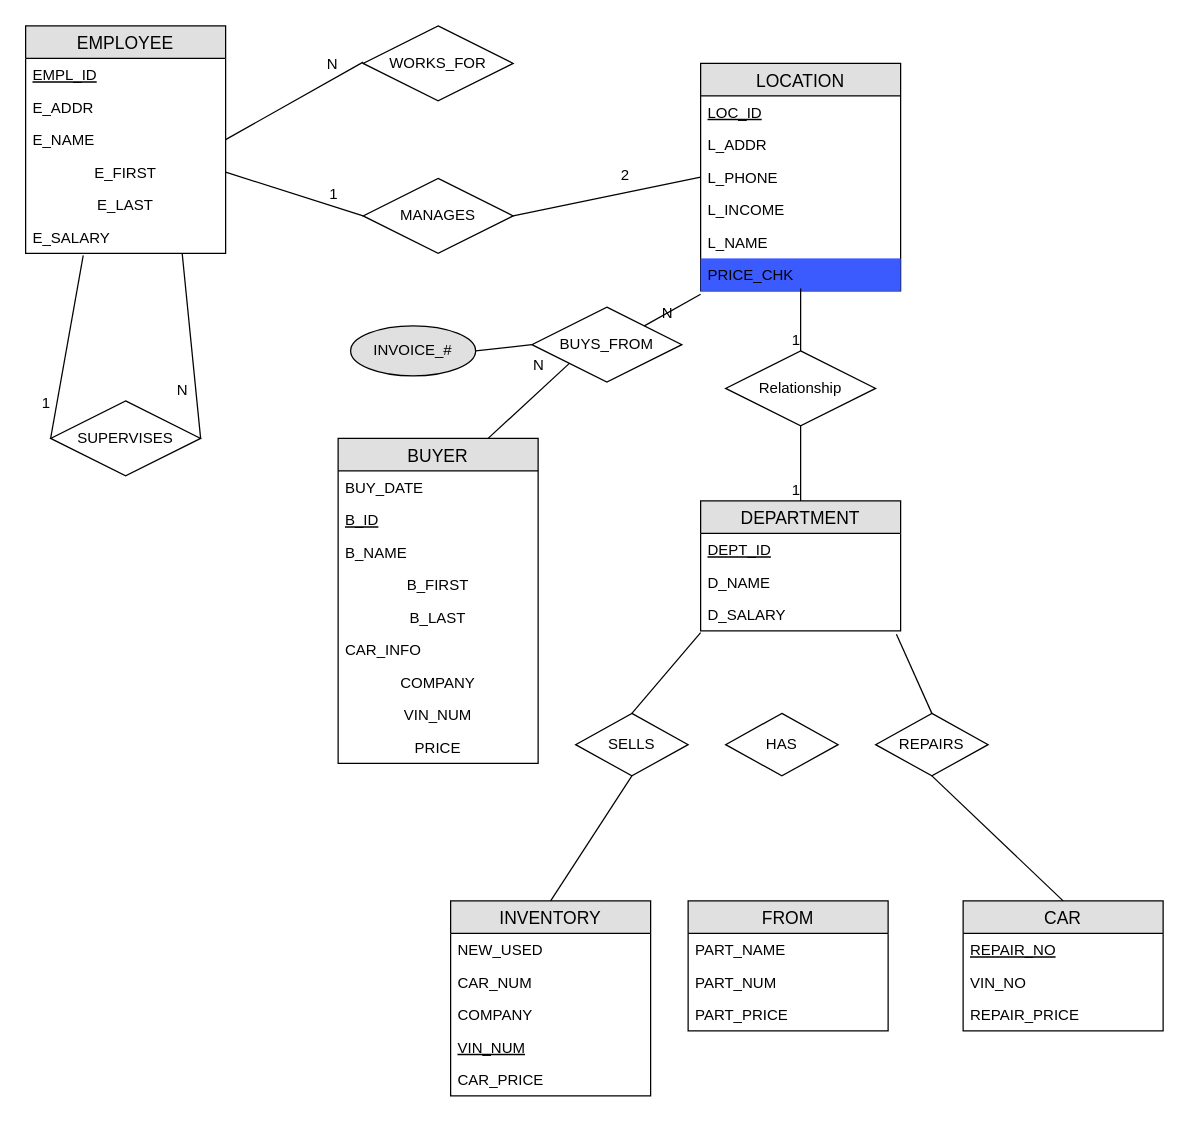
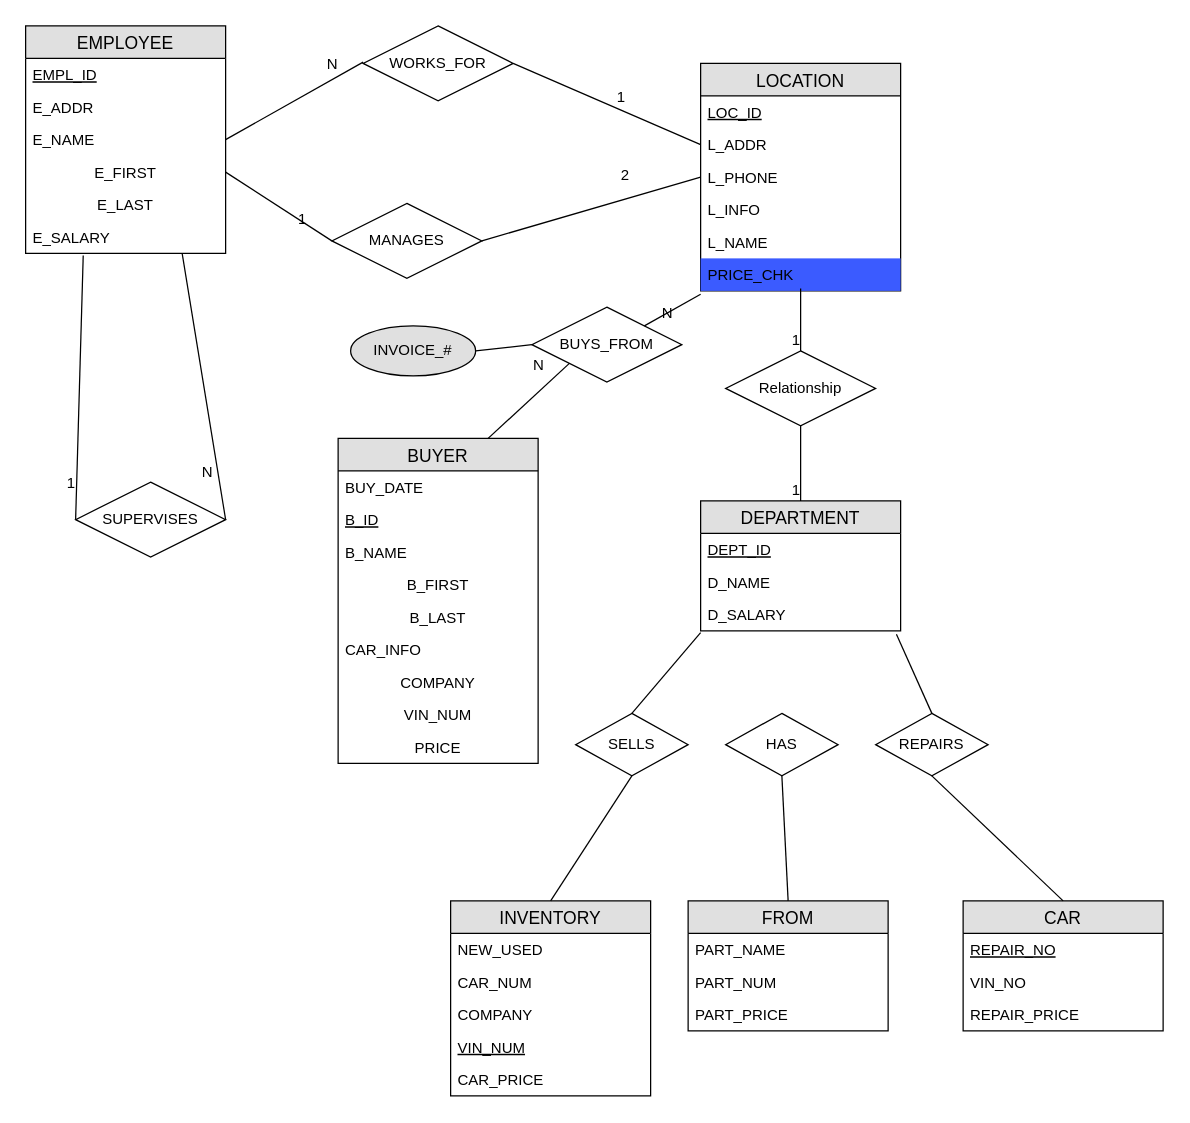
edge "WORKS_FOR" -- "L_ADDR": added, label "1"
node "L_INCOME": label "L_INCOME" -> "L_INFO"
node "MANAGES": moved (438, 216) -> (407, 241)
node "SUPERVISES": moved (126, 438) -> (151, 519)
edge "HAS" -- "FROM": added
